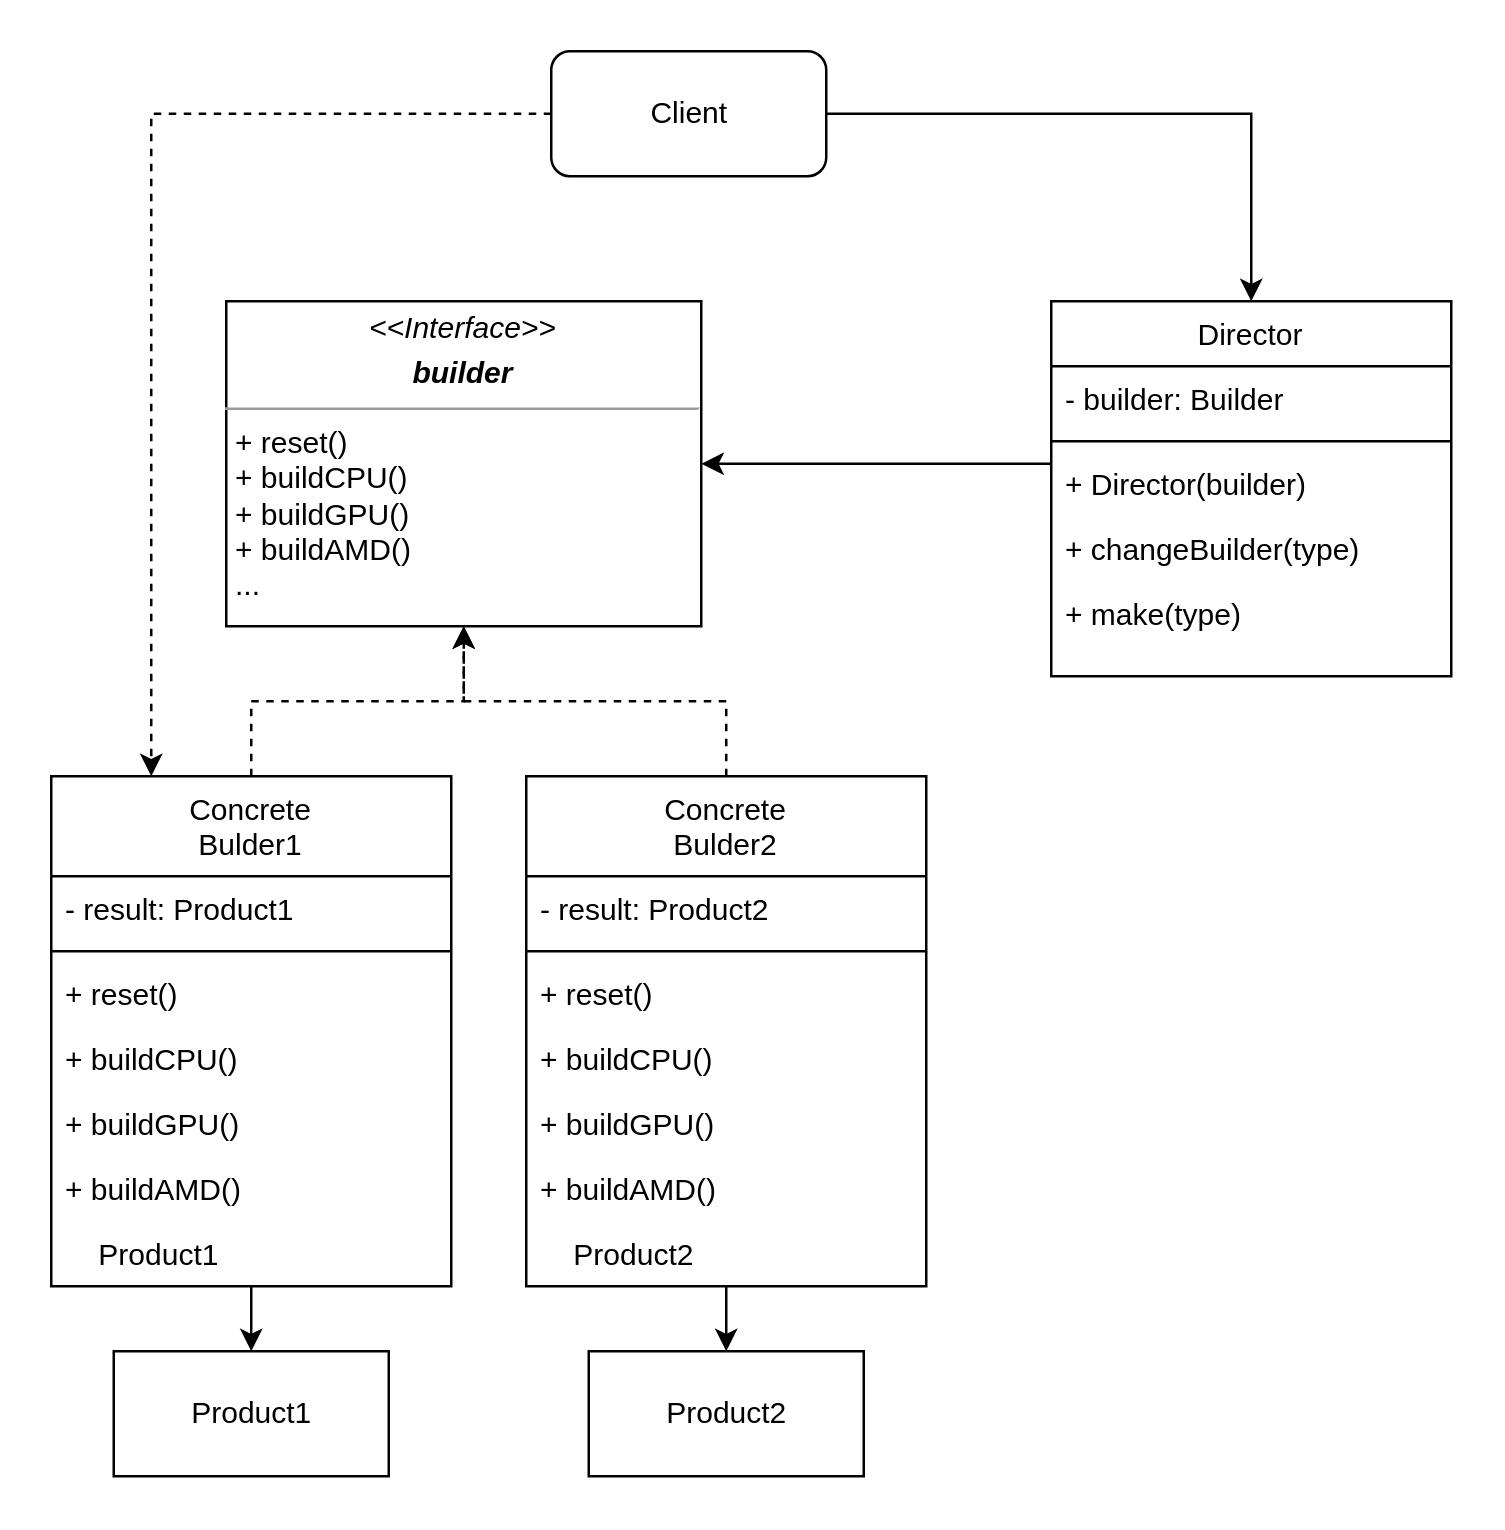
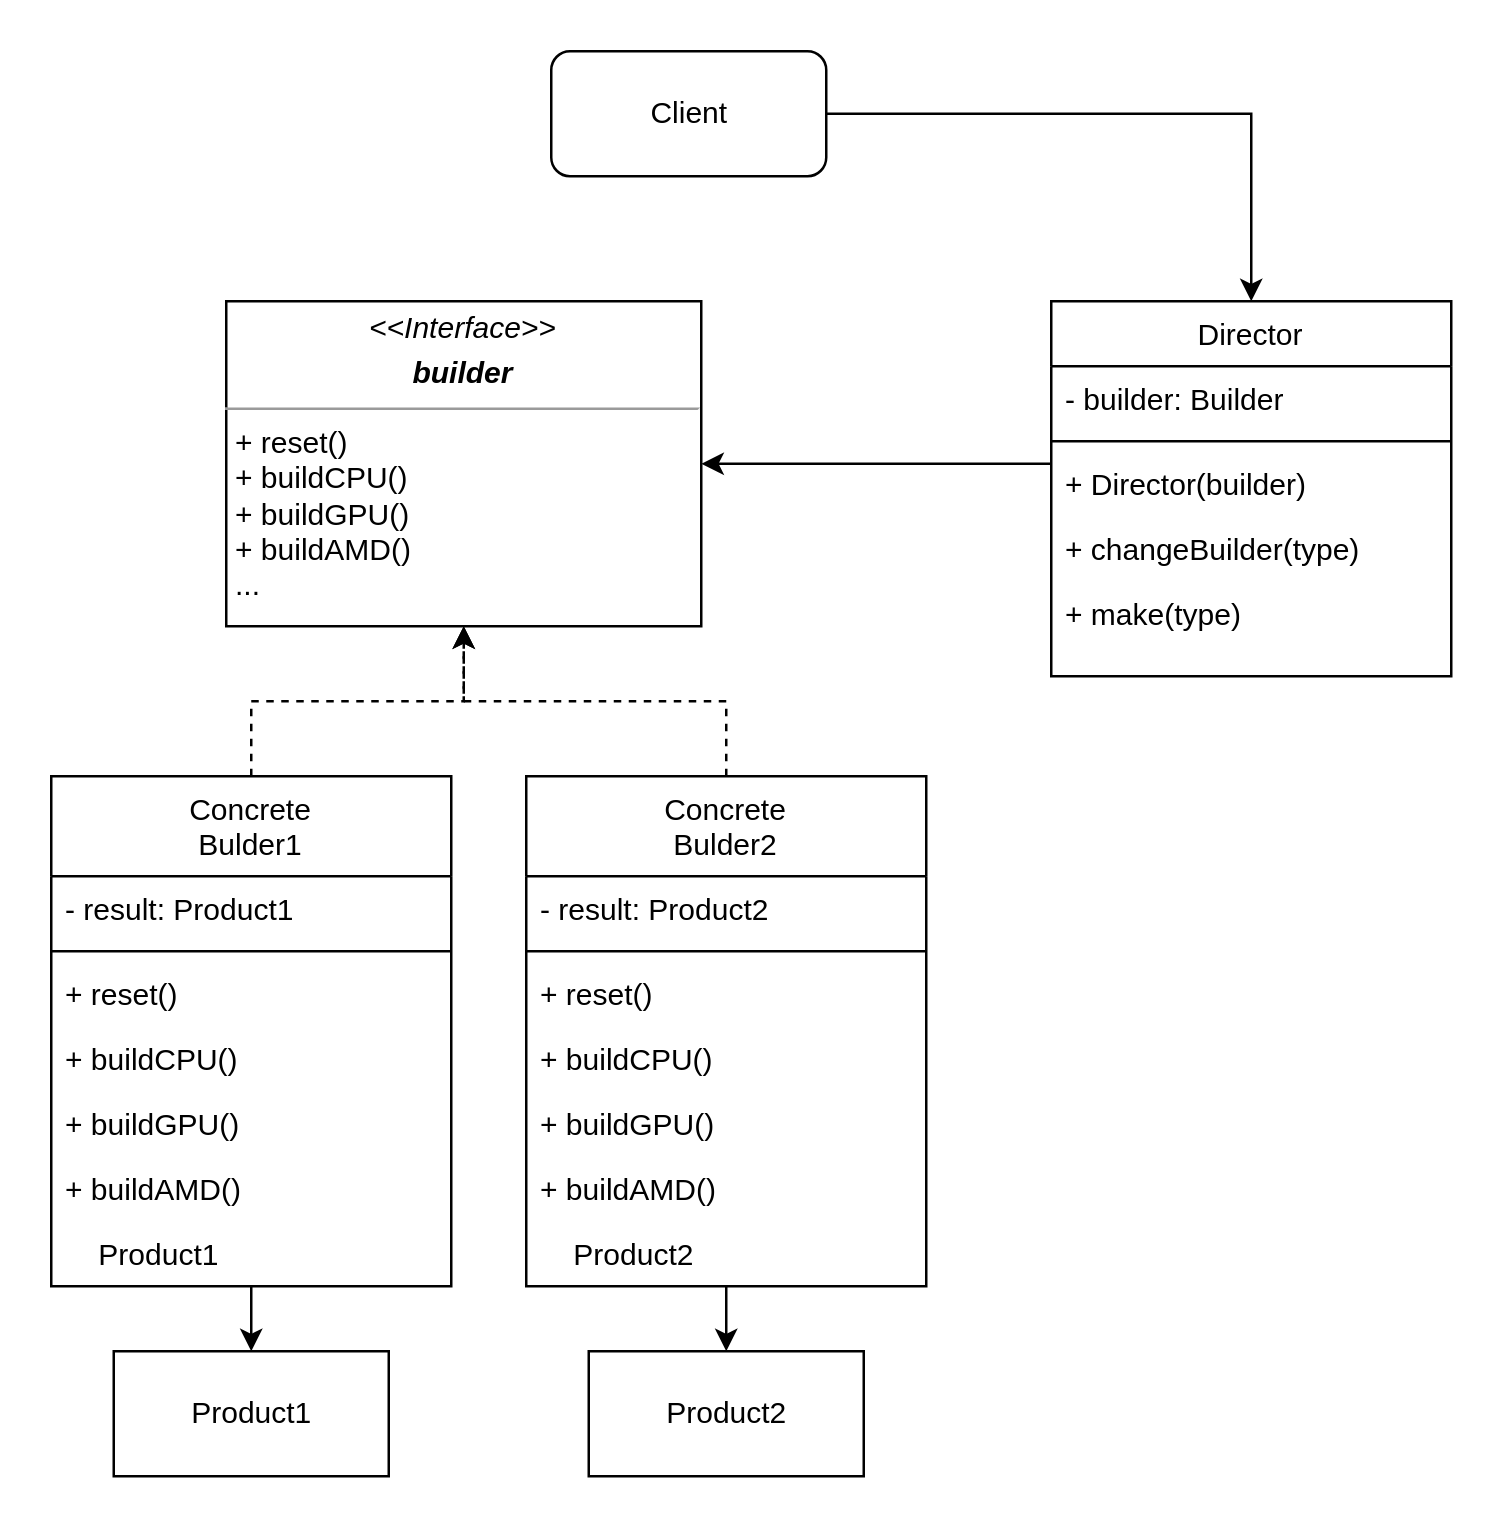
edge "Client" -> "Concrete Bulder1": removed
